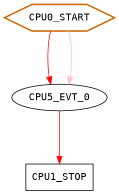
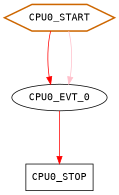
node "CPU5_EVT_0": label "CPU5_EVT_0" -> "CPU0_EVT_0"
node "CPU1_STOP": label "CPU1_STOP" -> "CPU0_STOP"
